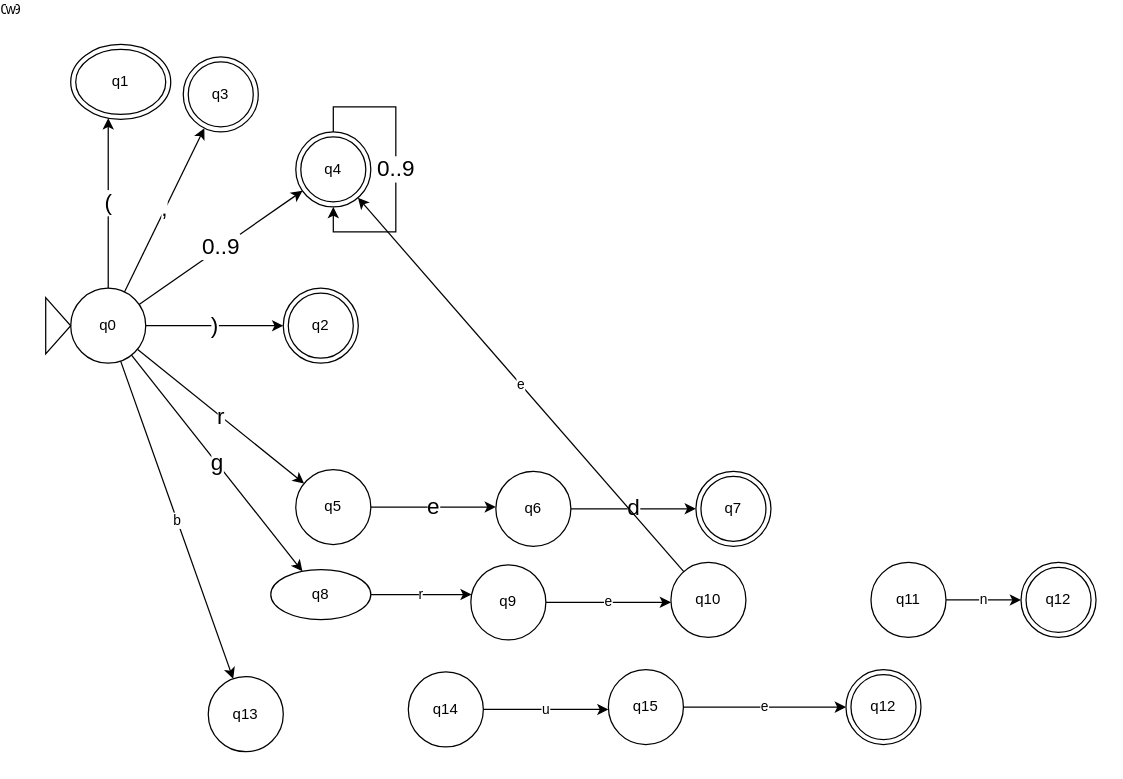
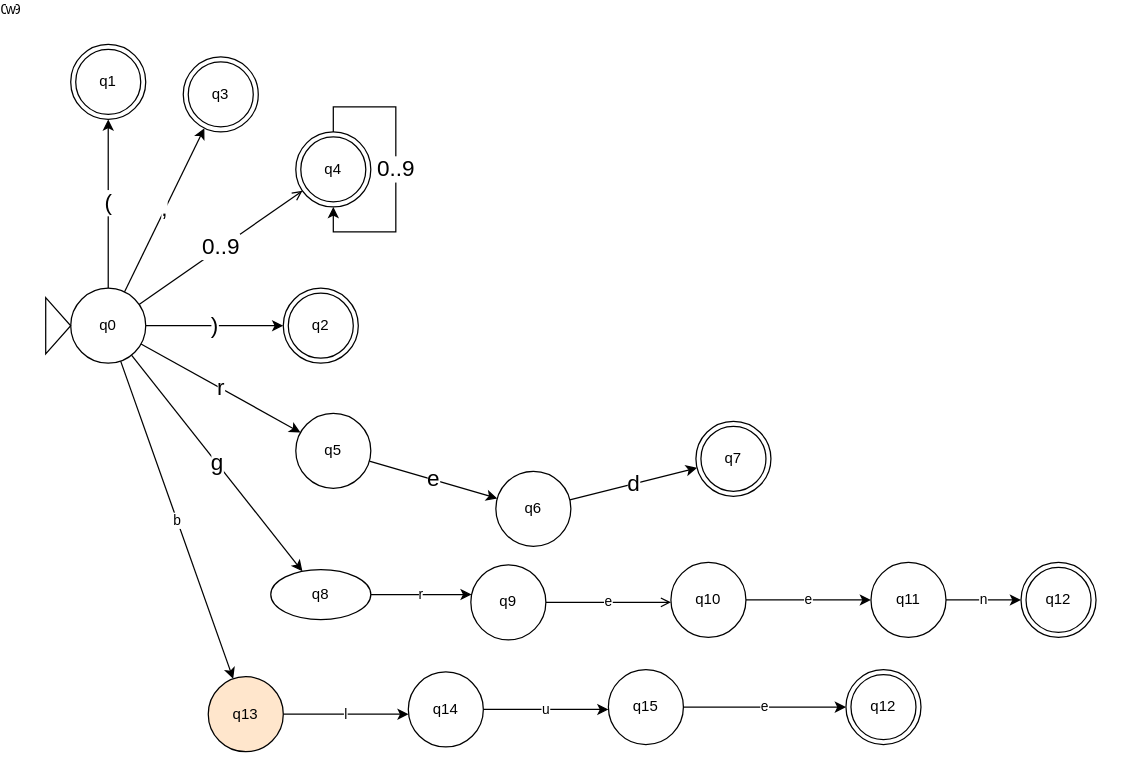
node "q1": size 100x75 -> 75x75
edge "q0" -> "q4": arrowhead classic -> open
edge "q10" -> "q4": now "q10" -> "q11"
node "q5": moved (333, 507) -> (333, 451)
node "q7": moved (733, 509) -> (733, 459)
edge "q9" -> "q10": arrowhead classic -> open
node "q13": fillcolor #ffffff -> #ffe6cc
edge "q13" -> "q14": added, label "l"
